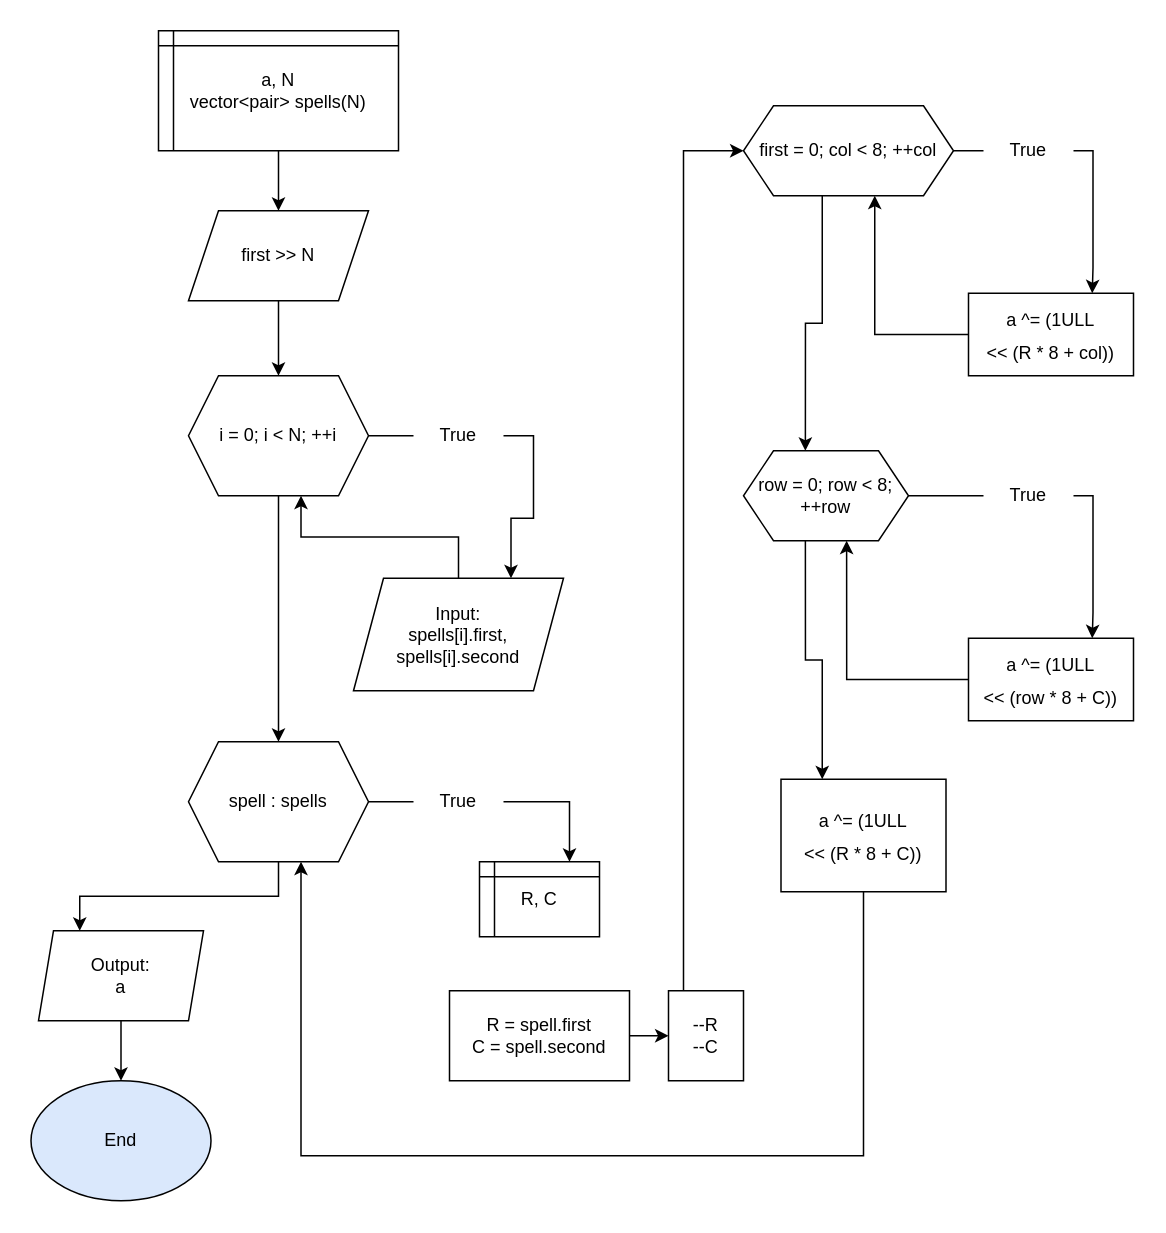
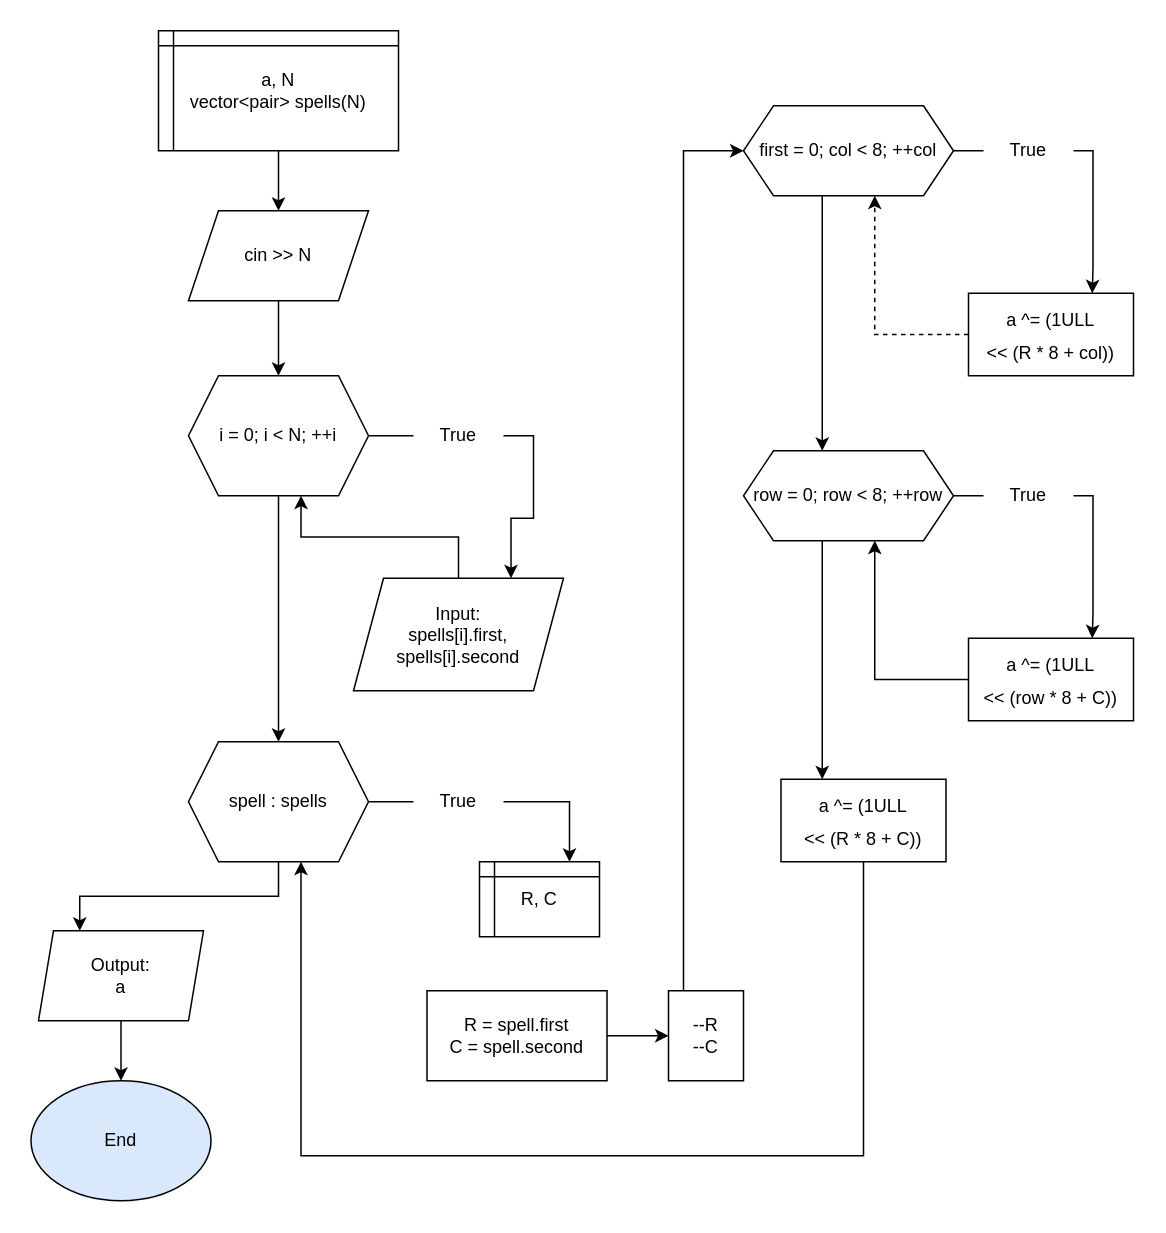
node "first >> N": label "first >> N" -> "cin >> N"
edge "a ^= (1ULL << (R * 8 + col))" -> "first = 0; col < 8; ++col": style solid -> dashed
node "row = 0; row < 8; ++row": size 165x90 -> 210x90
node "a ^= (1ULL << (R * 8 + C))": size 165x113 -> 165x83
node "R = spell.first C = spell.second": moved (539, 1036) -> (517, 1036)
